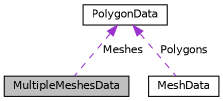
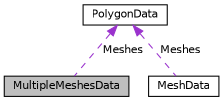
edge "MeshData" -> "PolygonData": label " Polygons" -> " Meshes"
